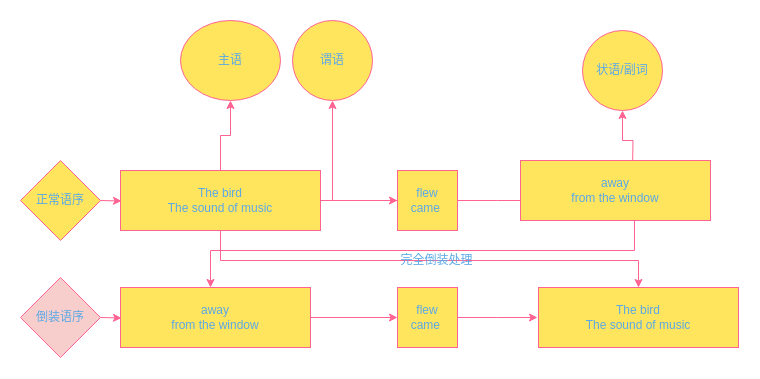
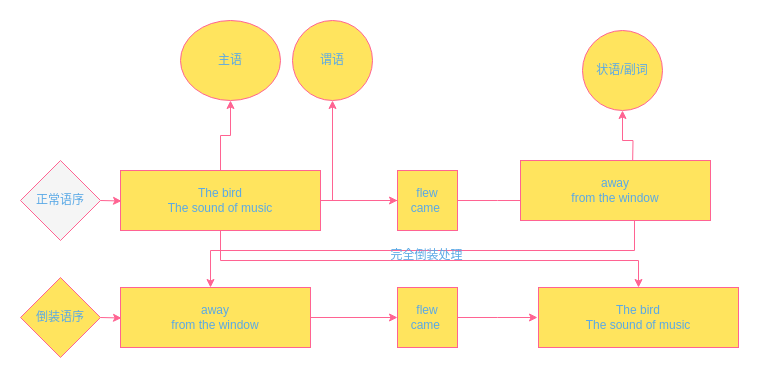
node "正常语序": fillcolor #ffe45e -> #f5f5f5
node "完全倒装处理": moved (437, 261) -> (427, 256)
node "倒装语序": fillcolor #f8cecc -> #ffe45e
